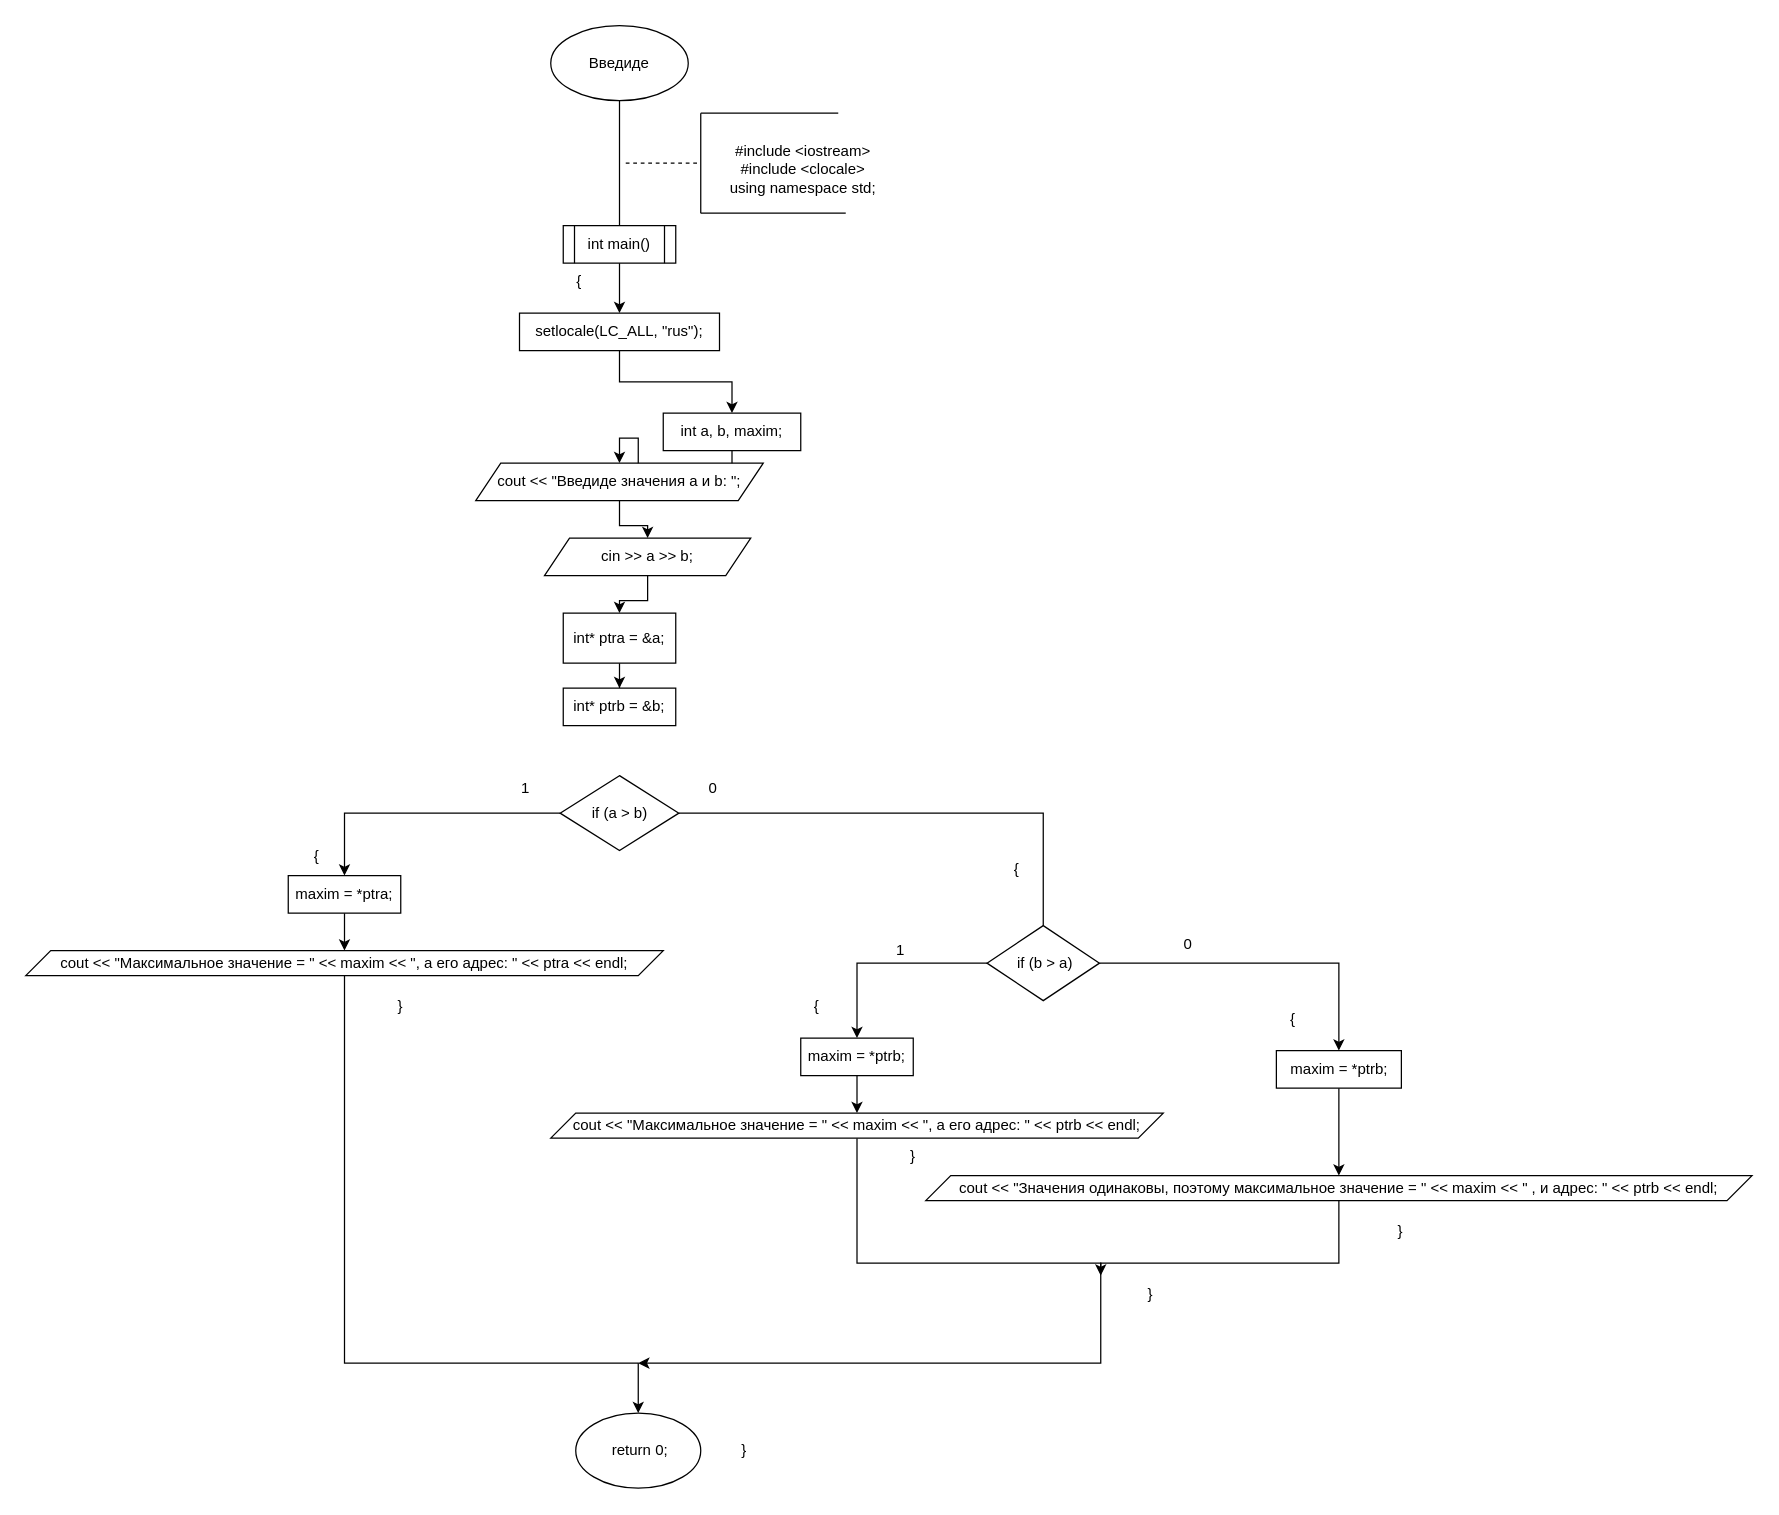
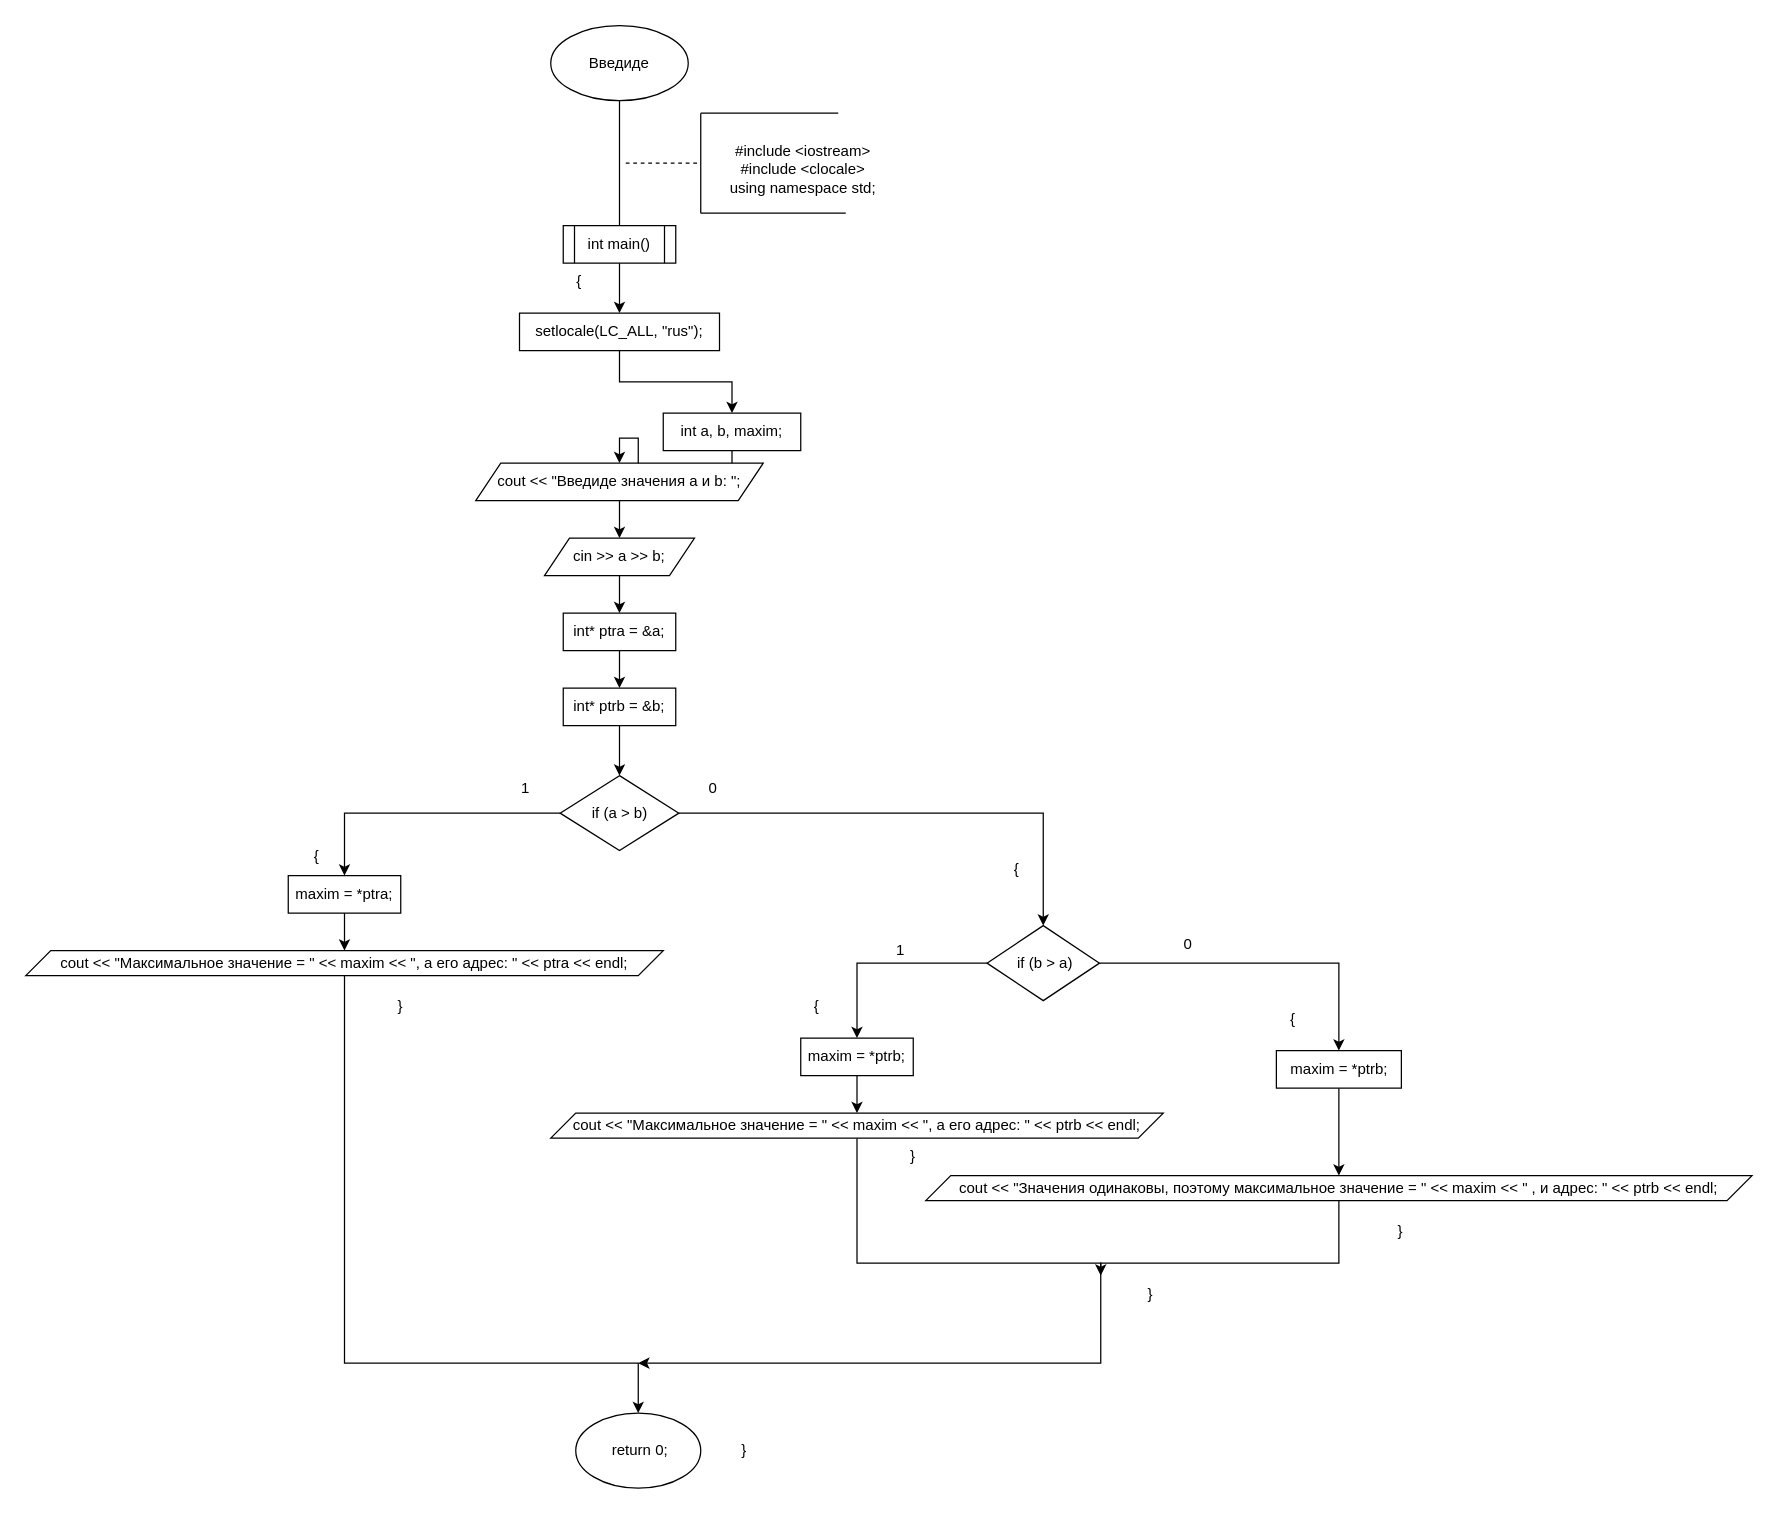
node "cin >> a >> b;": size 206x38 -> 150x38
node "int* ptra = &a;": size 113x50 -> 113x38
edge "int* ptrb = &b;" -> "if (a > b)": added
edge "if (a > b)" -- "if (b > a)": arrowhead none -> classic
